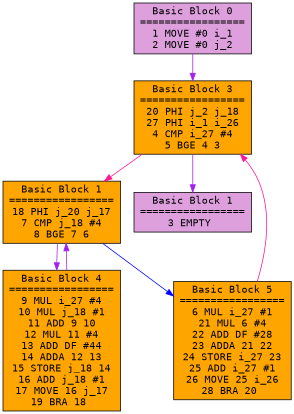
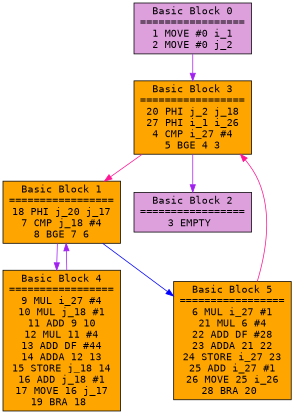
node "Basic Block 1 ================= 3 EMPTY": label "Basic Block 1 ================= 3 EMPTY" -> "Basic Block 2 ================= 3 EMPTY"
